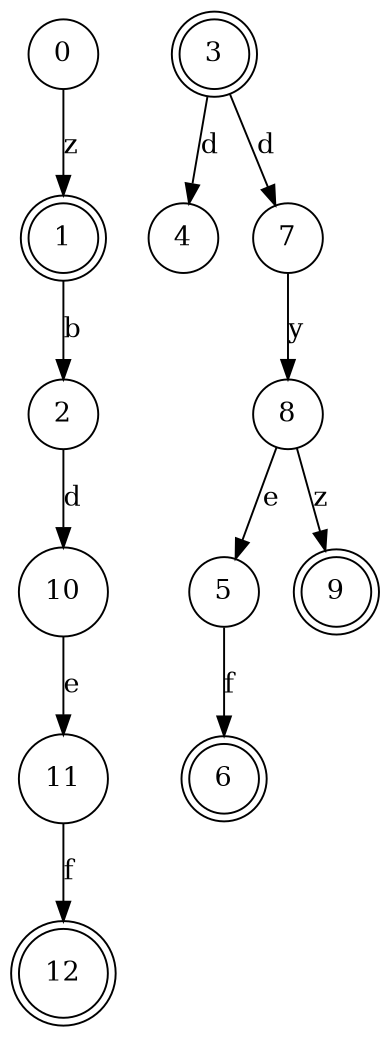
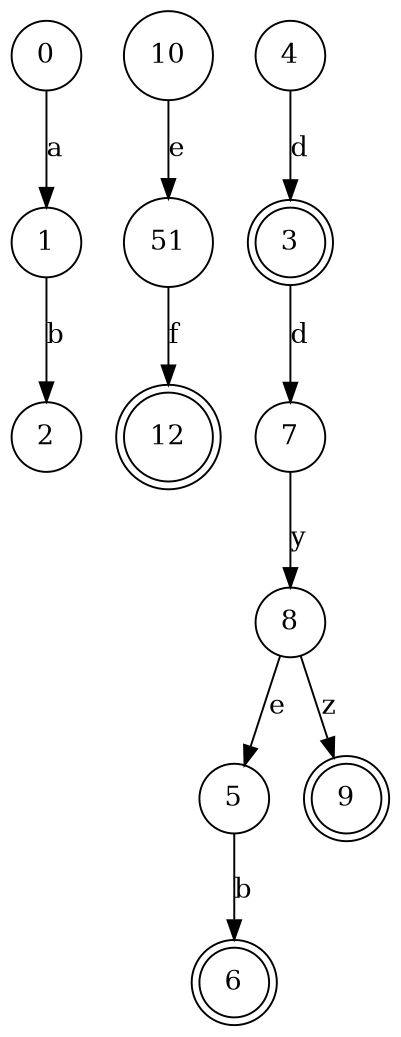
edge "3" -> "4": reversed
edge "0" -> "1": label "z" -> "a"
node "1": shape doublecircle -> circle
edge "2" -> "10": removed, label "d"
edge "5" -> "6": label "f" -> "b"
node "11": label "11" -> "51"
